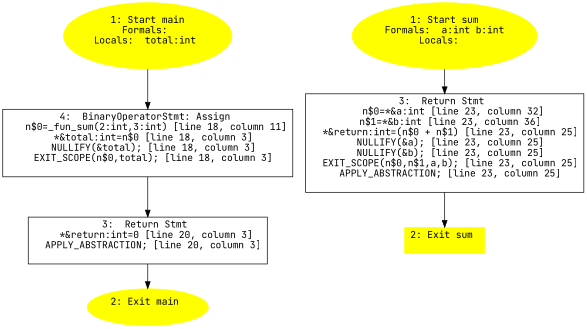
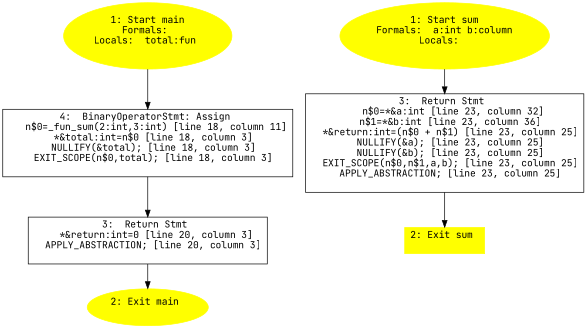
node "1: Start main Formals: Locals:  total:int": label "1: Start main Formals: Locals:  total:int" -> "1: Start main Formals: Locals:  total:fun"
node "1: Start sum Formals:  a:int b:int Locals:": label "1: Start sum Formals:  a:int b:int Locals:" -> "1: Start sum Formals:  a:int b:column Locals:"
